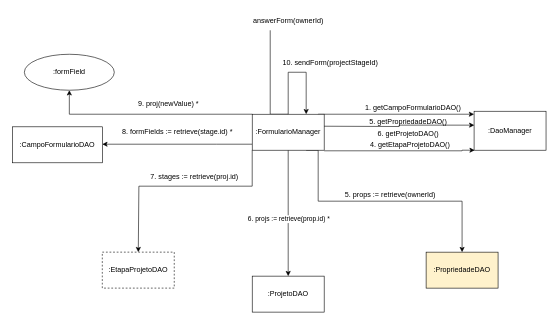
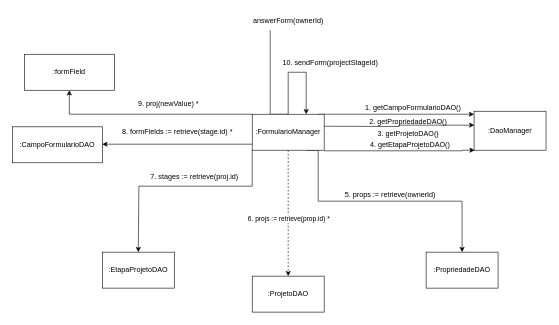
node ":formField": shape ellipse -> rectangle
node "5. getPropriedadeDAO()": label "5. getPropriedadeDAO()" -> "2. getPropriedadeDAO()"
node "6. getProjetoDAO()": label "6. getProjetoDAO()" -> "3. getProjetoDAO()"
edge ":FormularioManager" -> ":ProjetoDAO": style solid -> dashed
node ":EtapaProjetoDAO": style dashed -> solid
node ":PropriedadeDAO": fillcolor #fff2cc -> #ffffff
